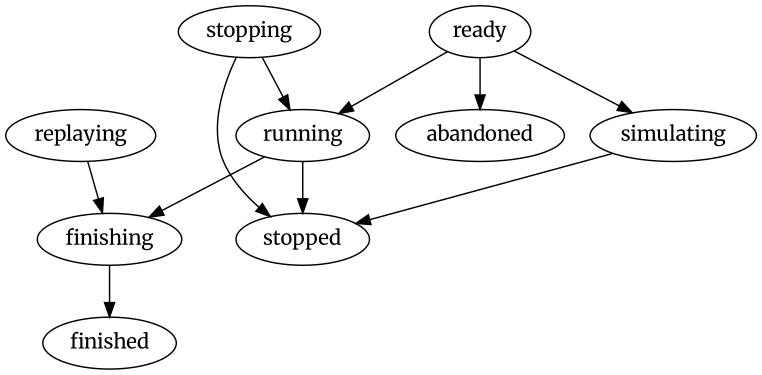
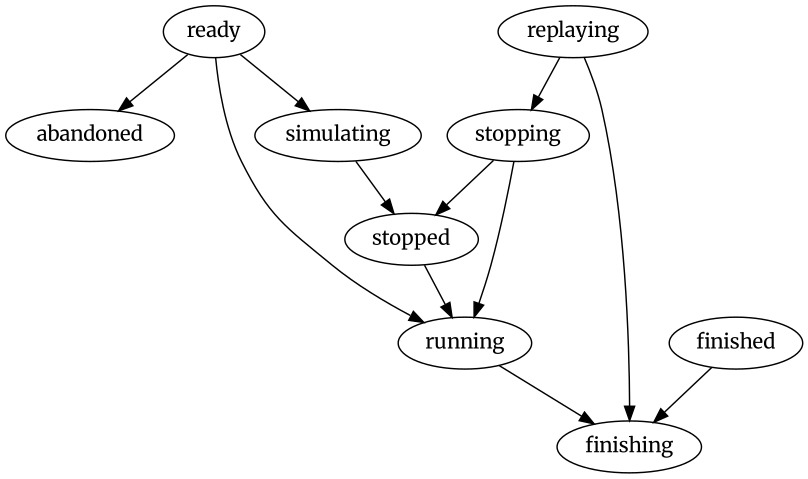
edge "replaying" -> "stopping": added
edge "running" -> "stopped": reversed
edge "finishing" -> "finished": reversed
